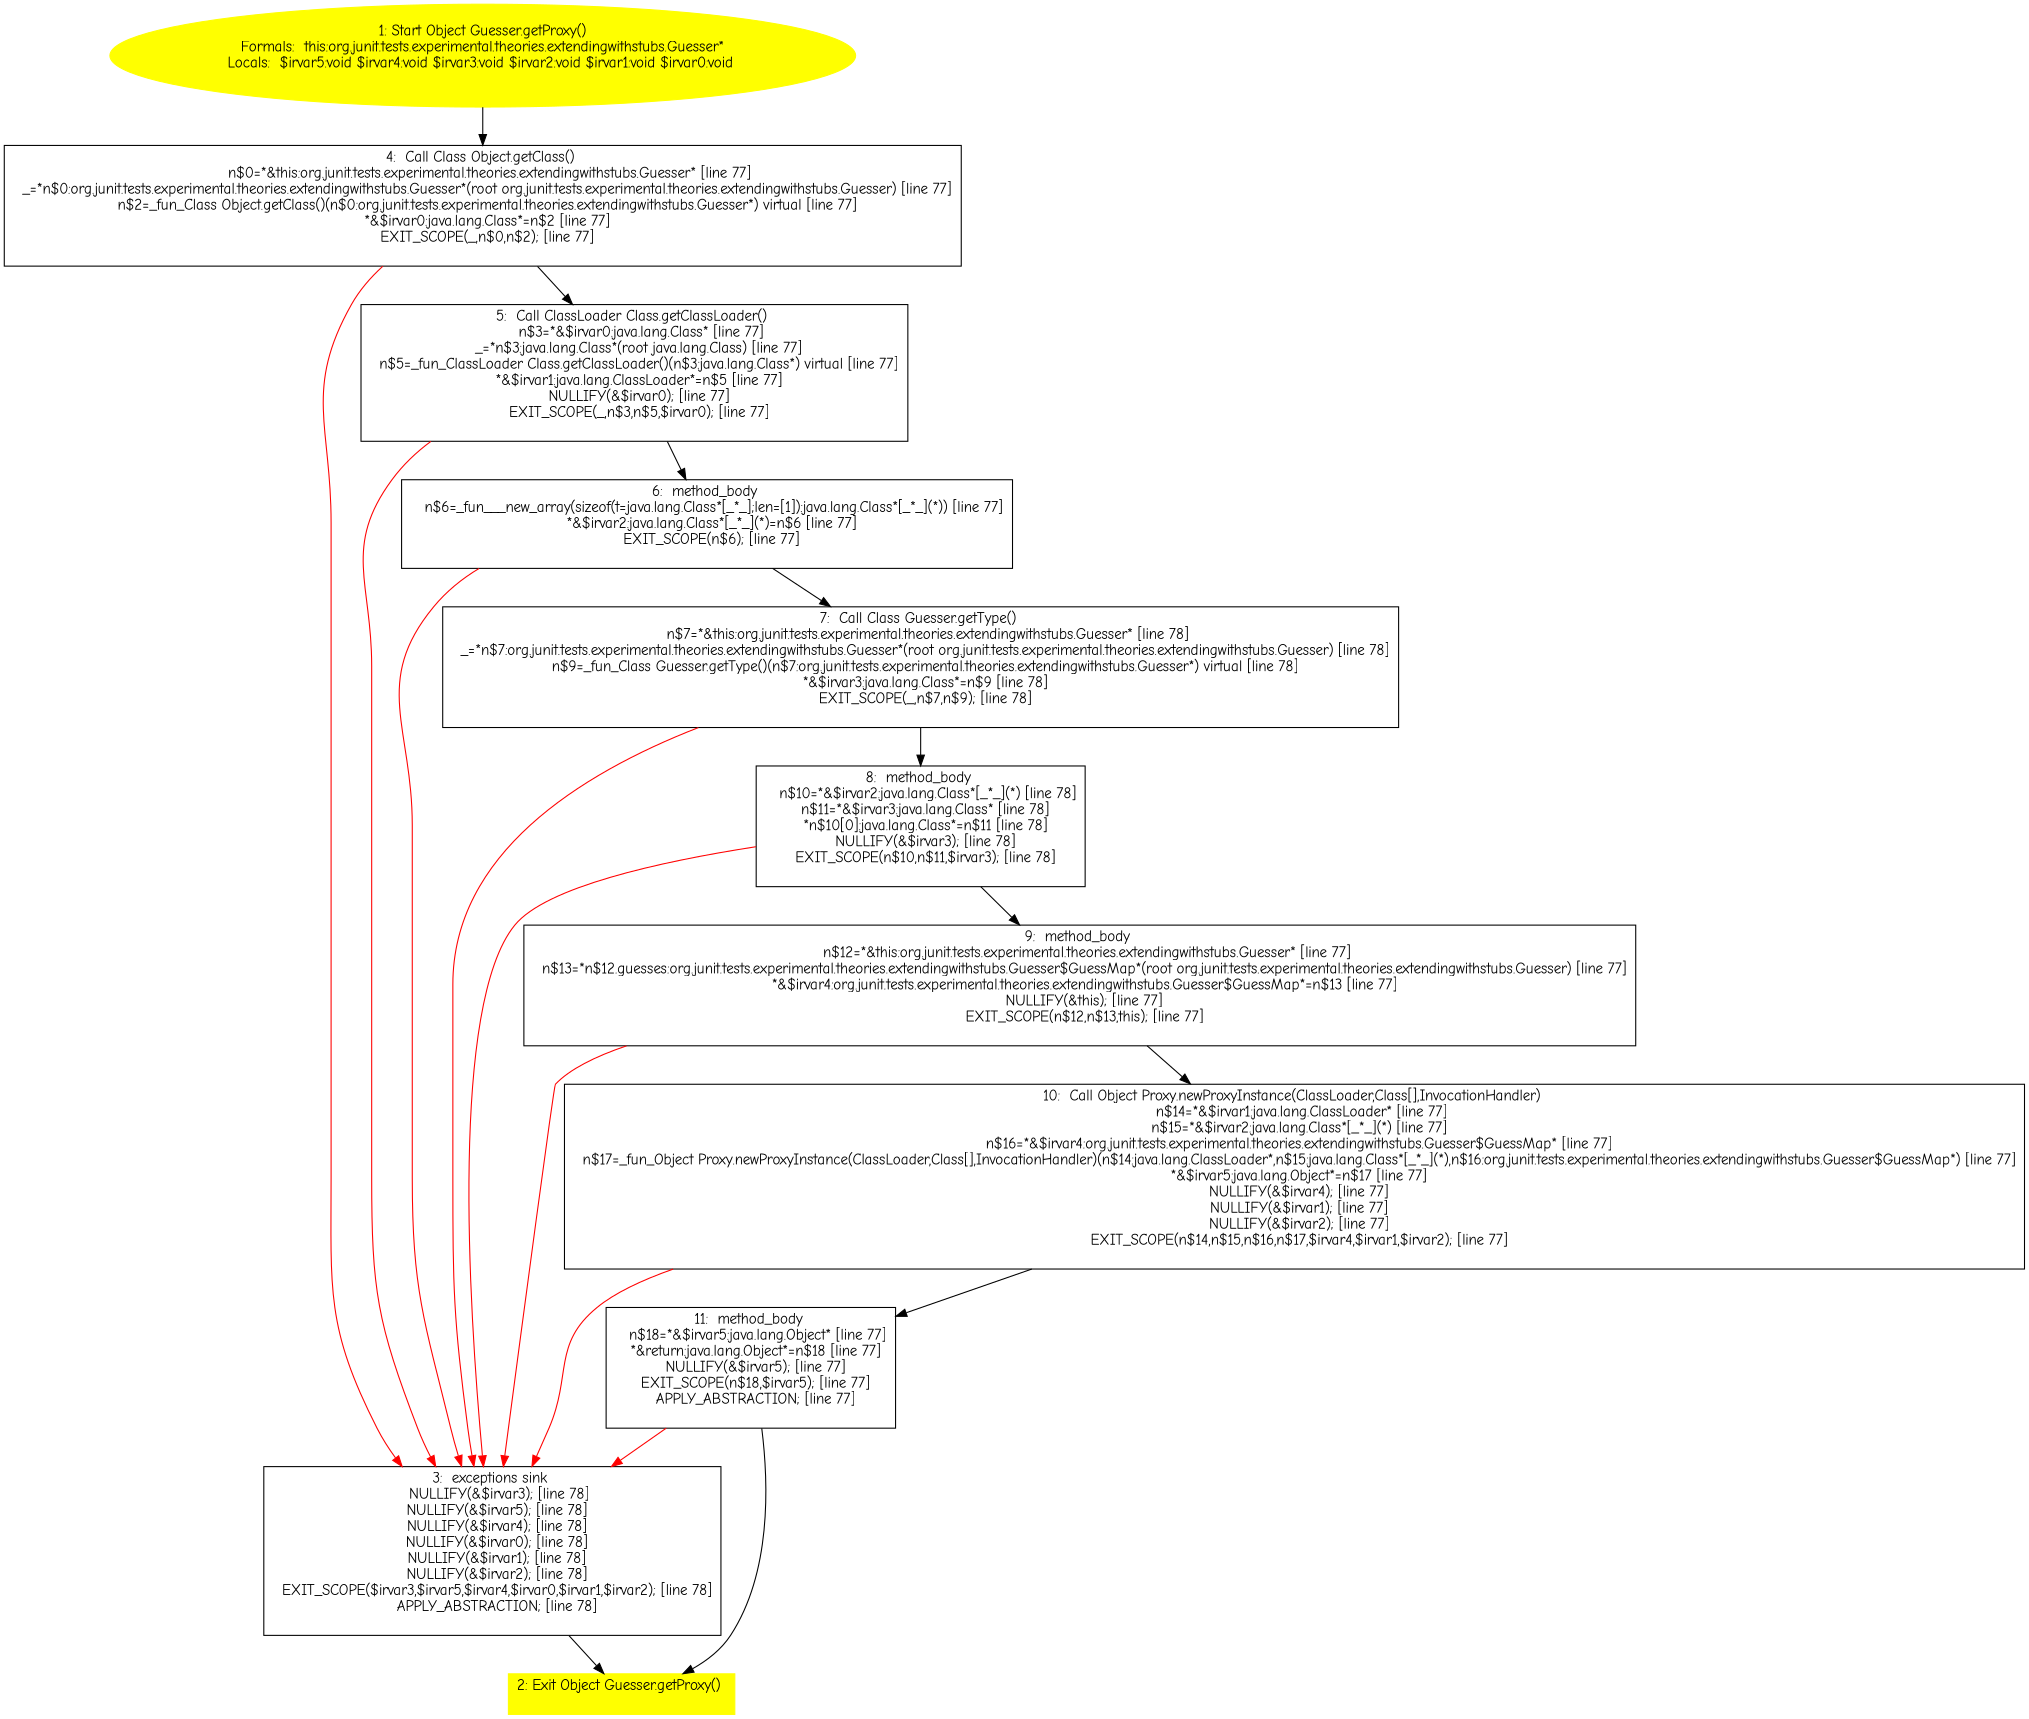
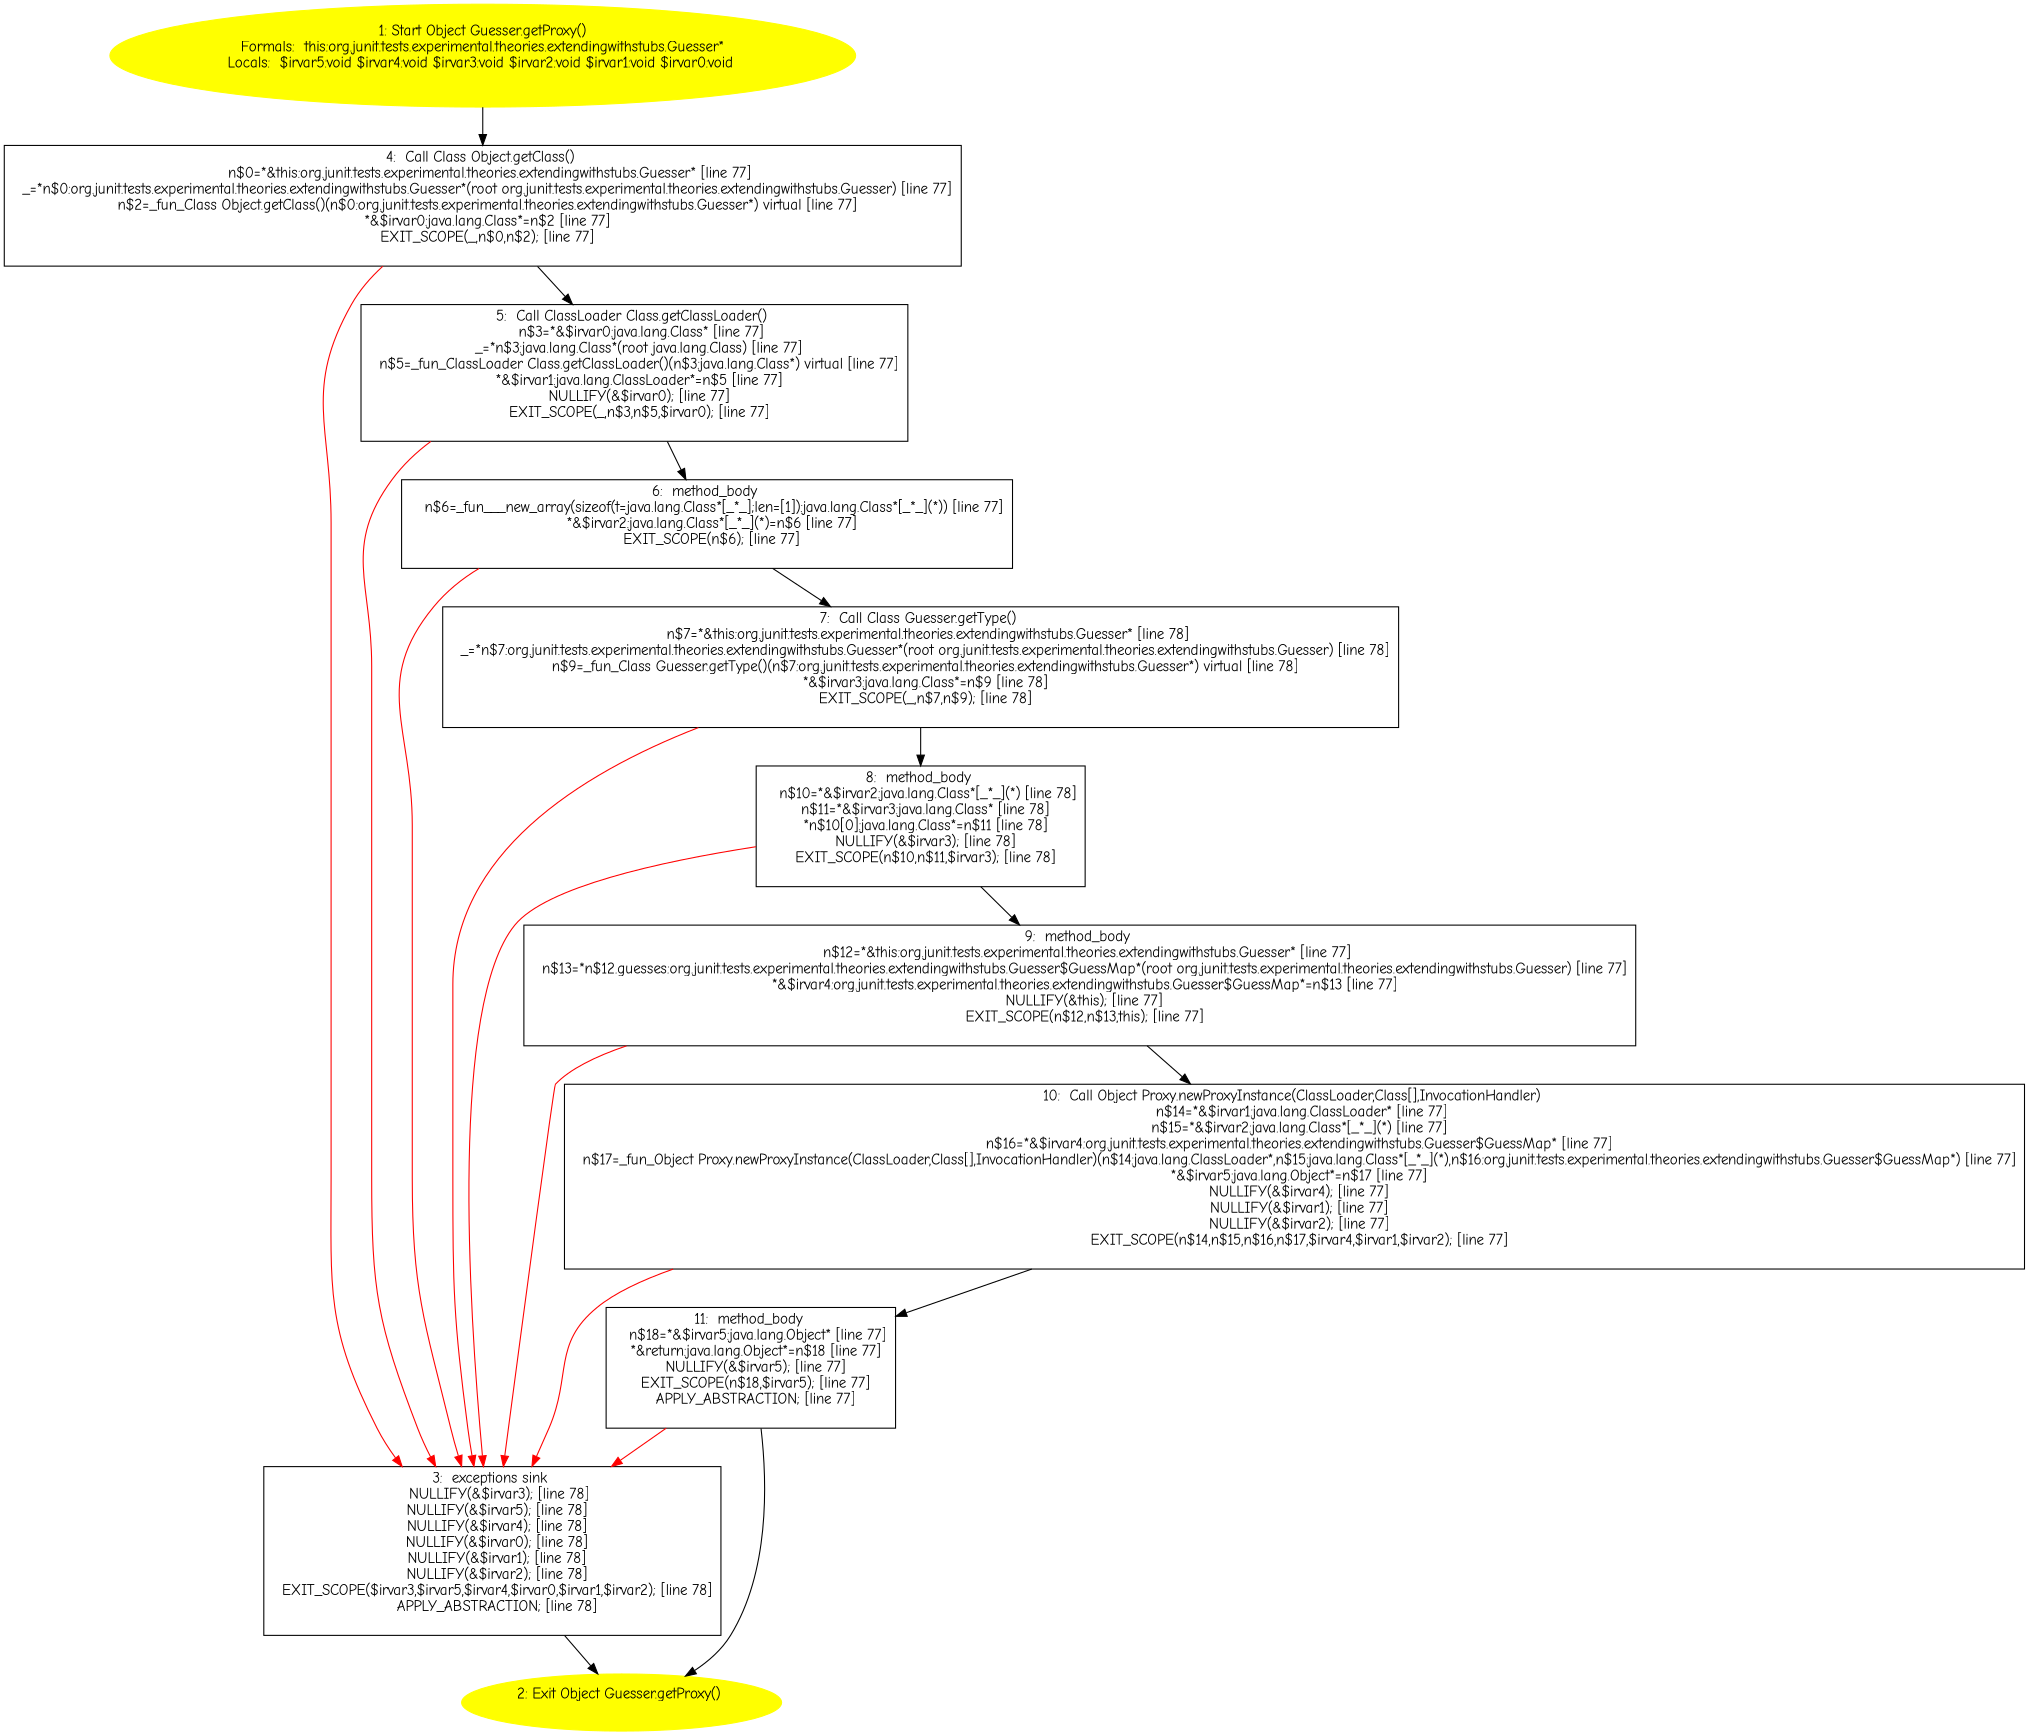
node "2: Exit Object Guesser.getProxy()": shape box -> ellipse
